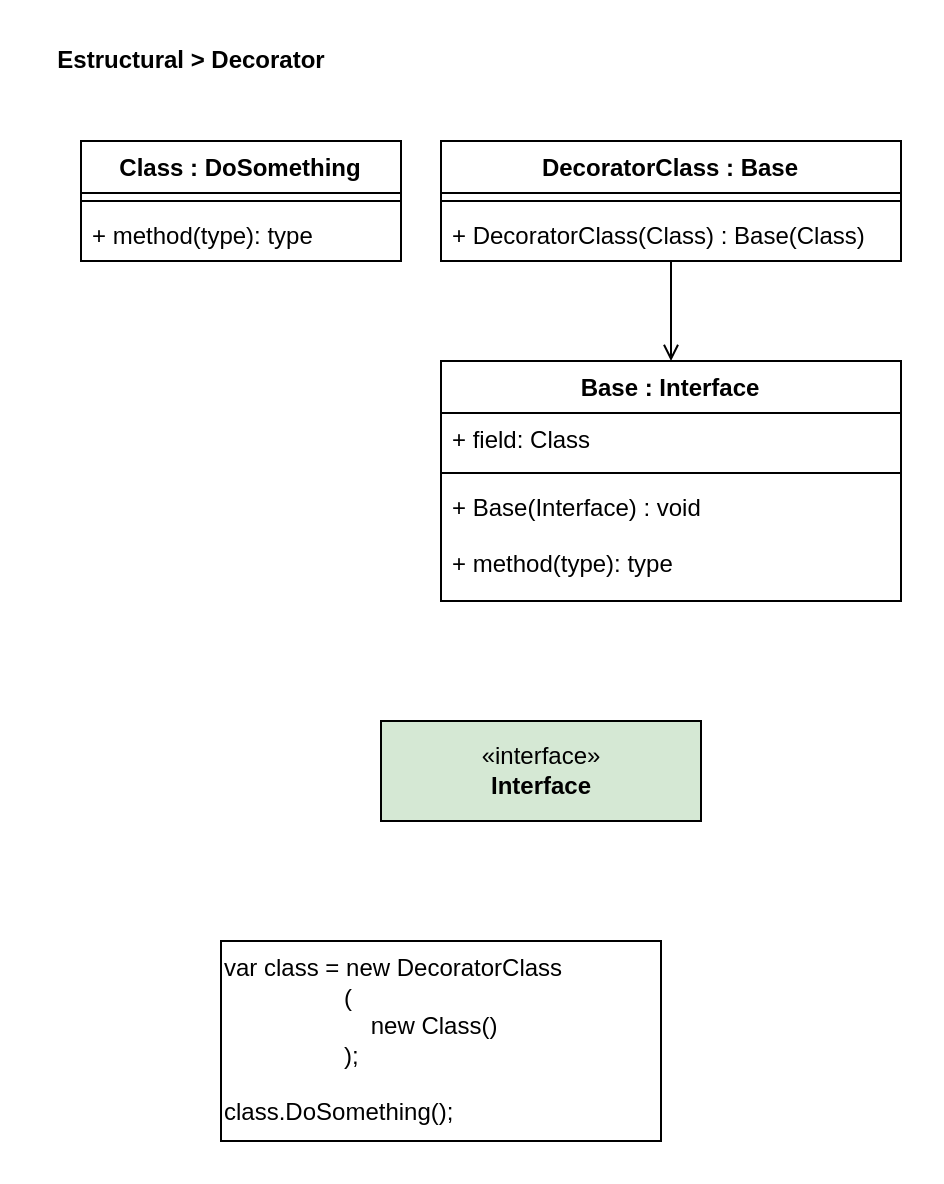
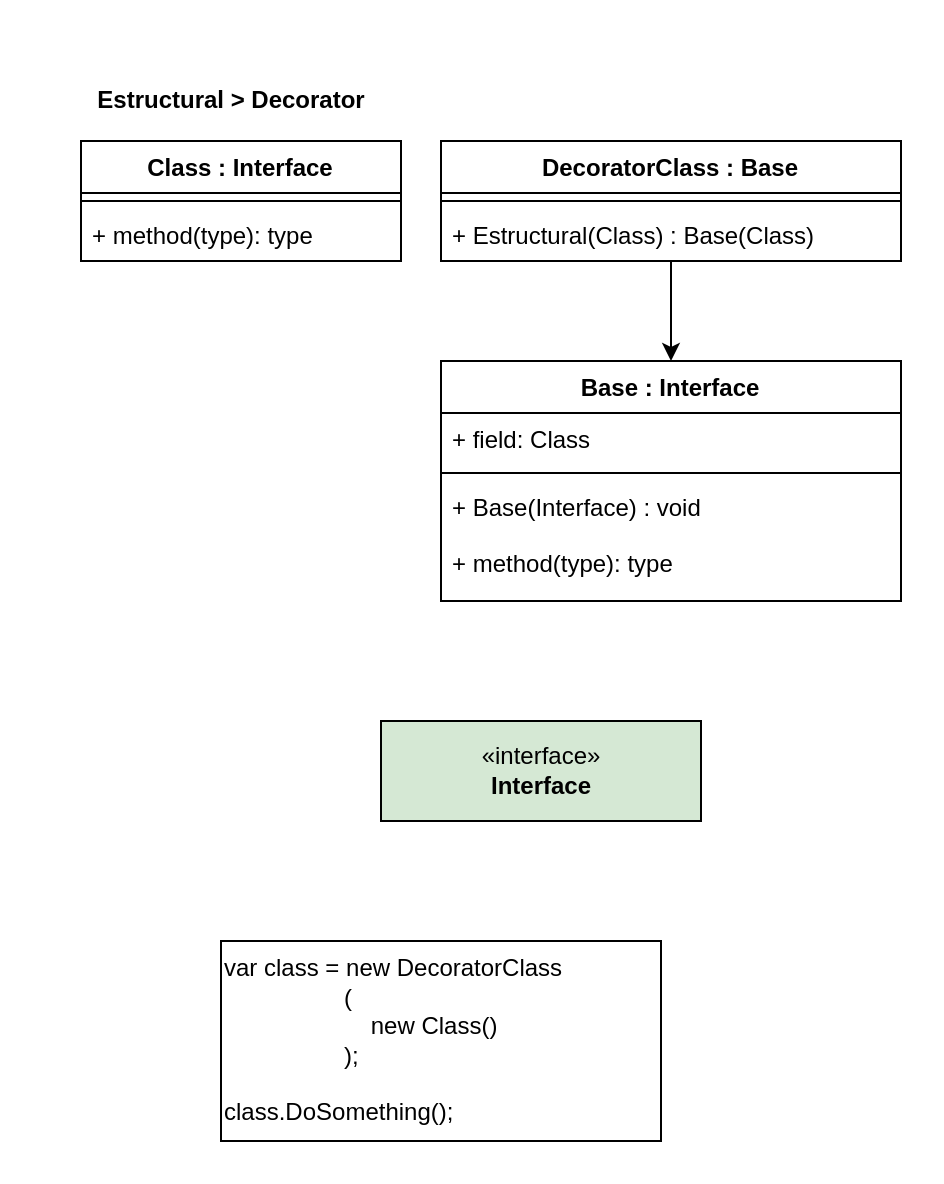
node "Estructural > Decorator": moved (191, 61) -> (231, 101)
node "Class : DoSomething": label "Class : DoSomething" -> "Class : Interface"
node "+ DecoratorClass(Class) : Base(Class)": label "+ DecoratorClass(Class) : Base(Class)" -> "+ Estructural(Class) : Base(Class)"
edge "DecoratorClass : Base" -> "Base : Interface": arrowhead open -> classic
